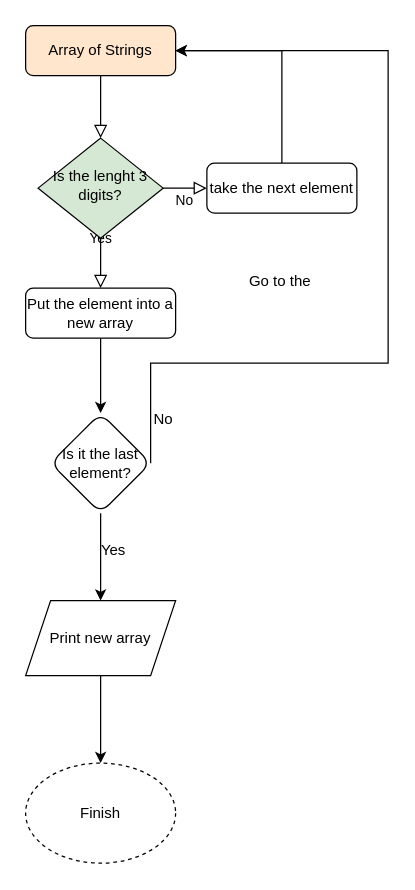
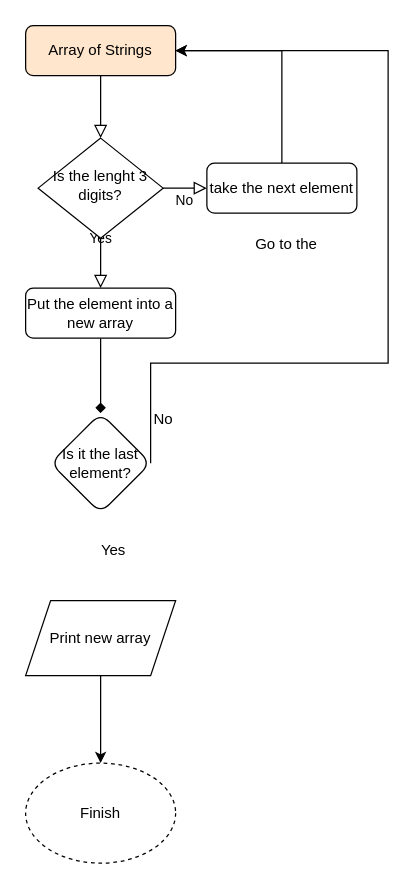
node "Is the lenght 3 digits?": fillcolor #d5e8d4 -> #ffffff
node "Go to the": moved (282, 282) -> (288, 244)
edge "Put the element into a new array" -> "Is it the last element?": arrowhead classic -> diamond
edge "Is it the last element?" -> "Print new array": removed
